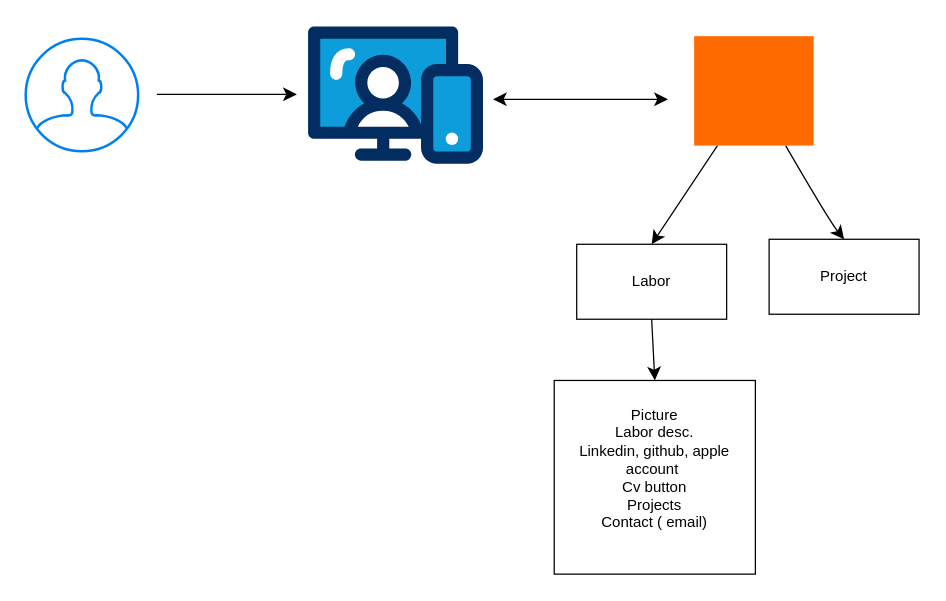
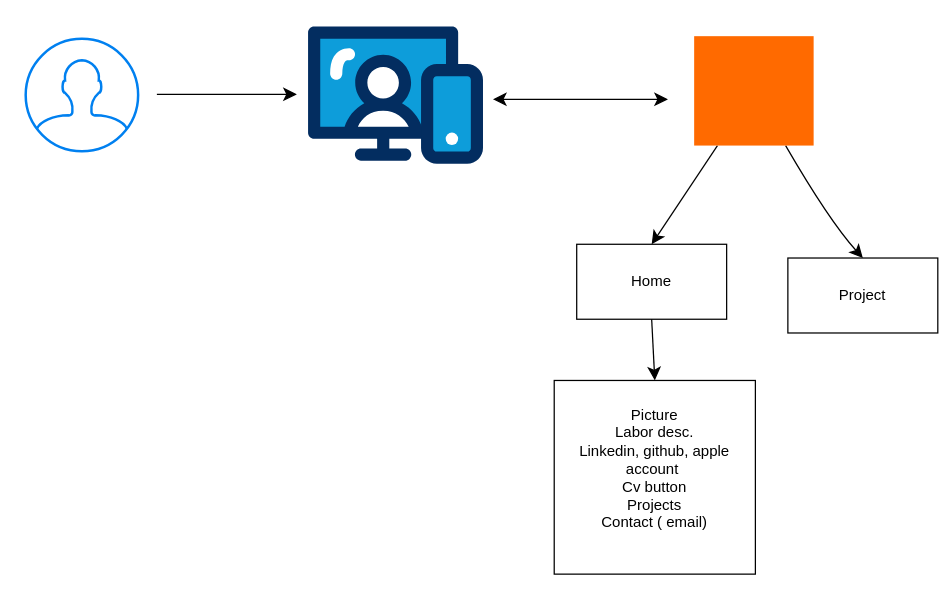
node "Project": moved (844, 277) -> (863, 296)
node "Labor": label "Labor" -> "Home"
